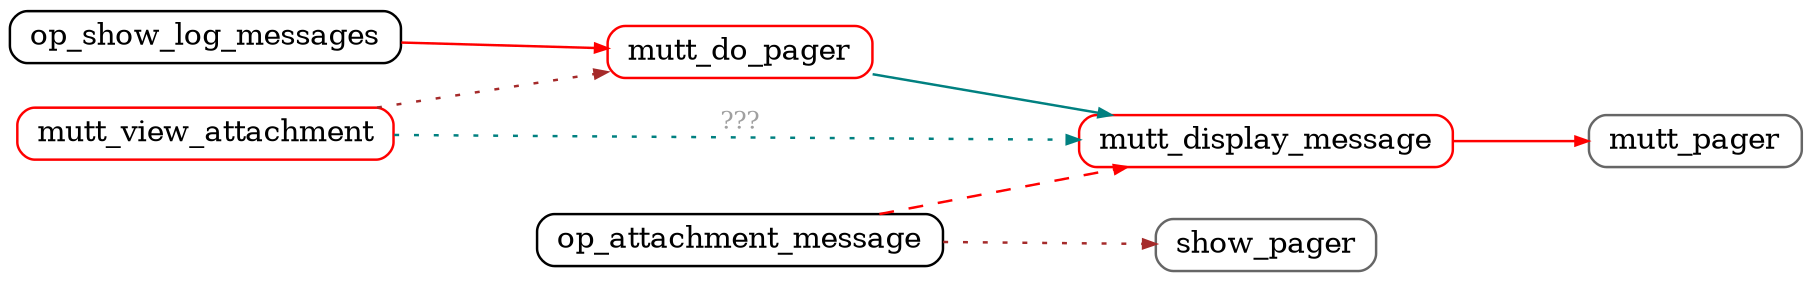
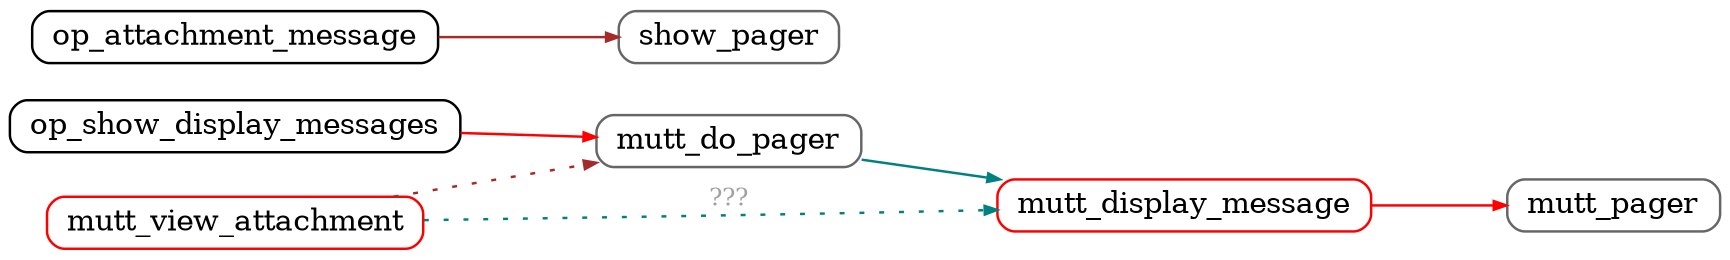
node "op_show_log_messages": label "op_show_log_messages" -> "op_show_display_messages"
node "mutt_do_pager": color red -> gray40
edge "op_attachment_message" -> "mutt_display_message": removed
edge "op_attachment_message" -> "show_pager": style dotted -> solid
